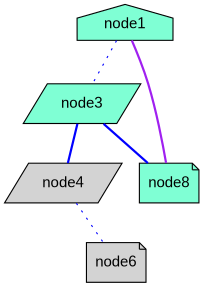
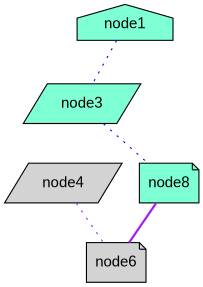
edge "node1" -- "node8": now "node6" -- "node8"
edge "node3" -- "node4": removed
edge "node3" -- "node8": style bold -> dotted
edge "node4" -- "node6": color blue -> purple
